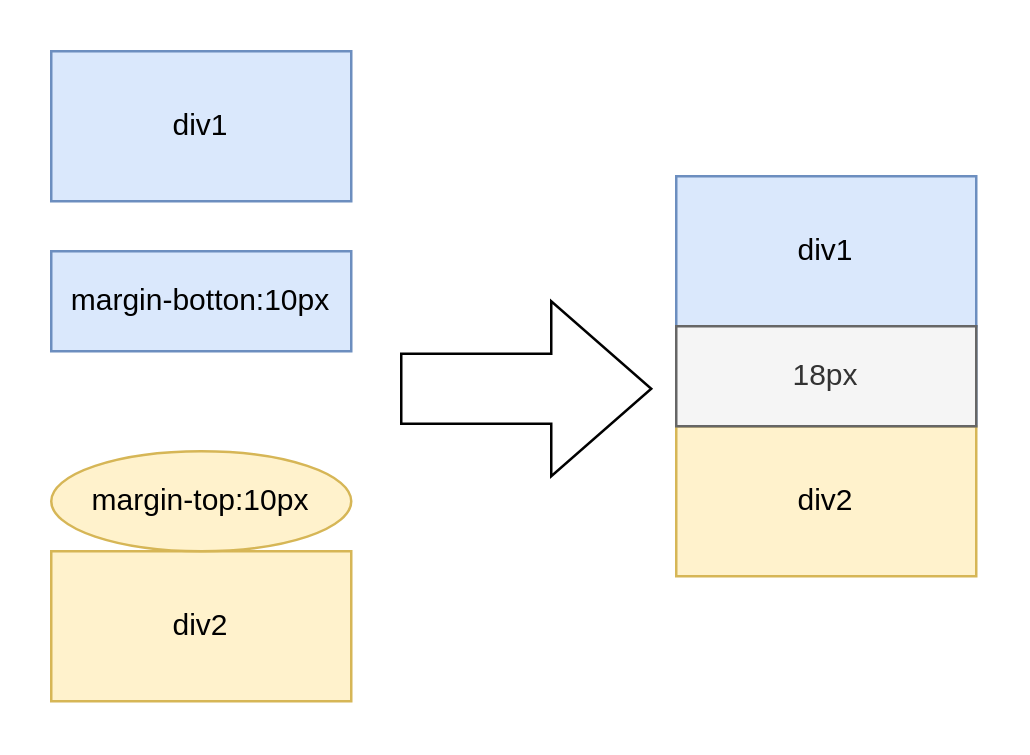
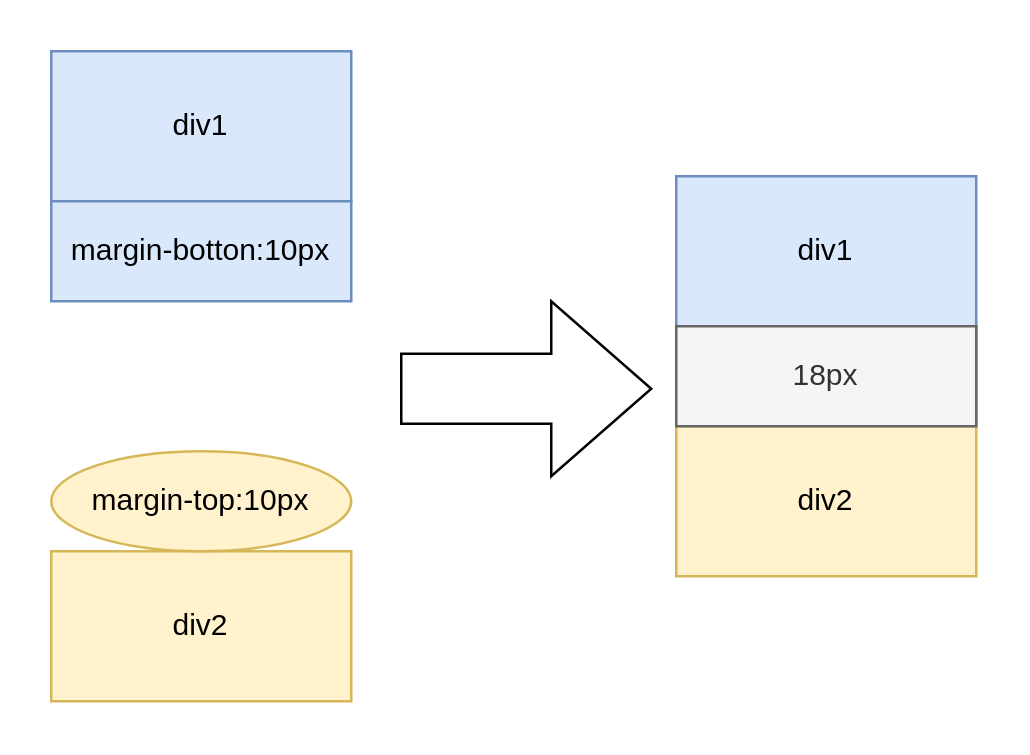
node "margin-botton:10px": moved (201, 301) -> (201, 251)
